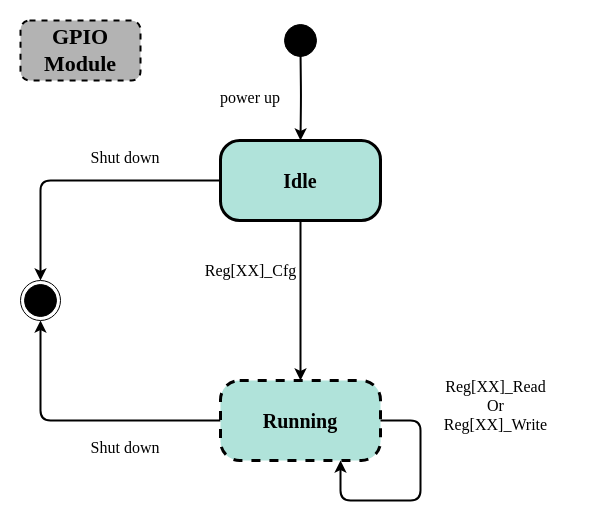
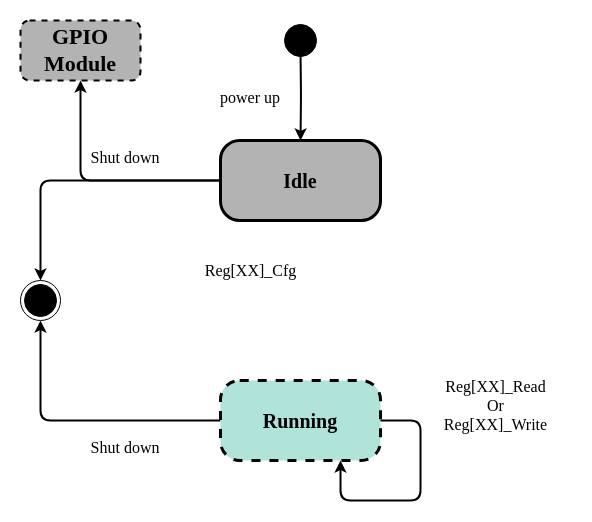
node "Idle": fillcolor #b0e3da -> #b3b3b3
edge "Idle" -> "Running": now "Idle" -> "GPIO Module"
